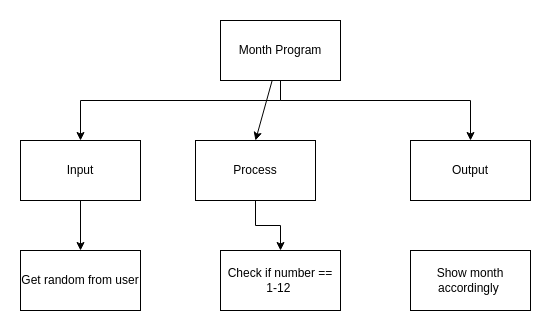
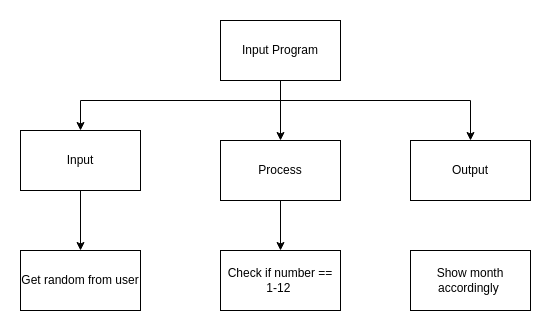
node "Month Program": label "Month Program" -> "Input Program"
node "Input": moved (81, 171) -> (81, 161)
node "Process": moved (256, 171) -> (281, 171)
